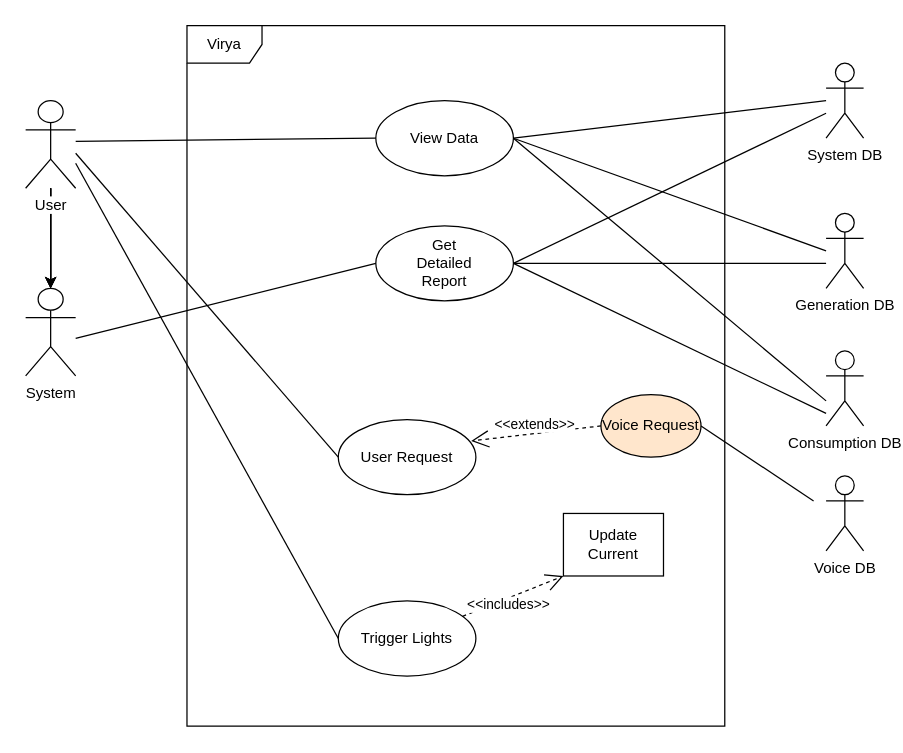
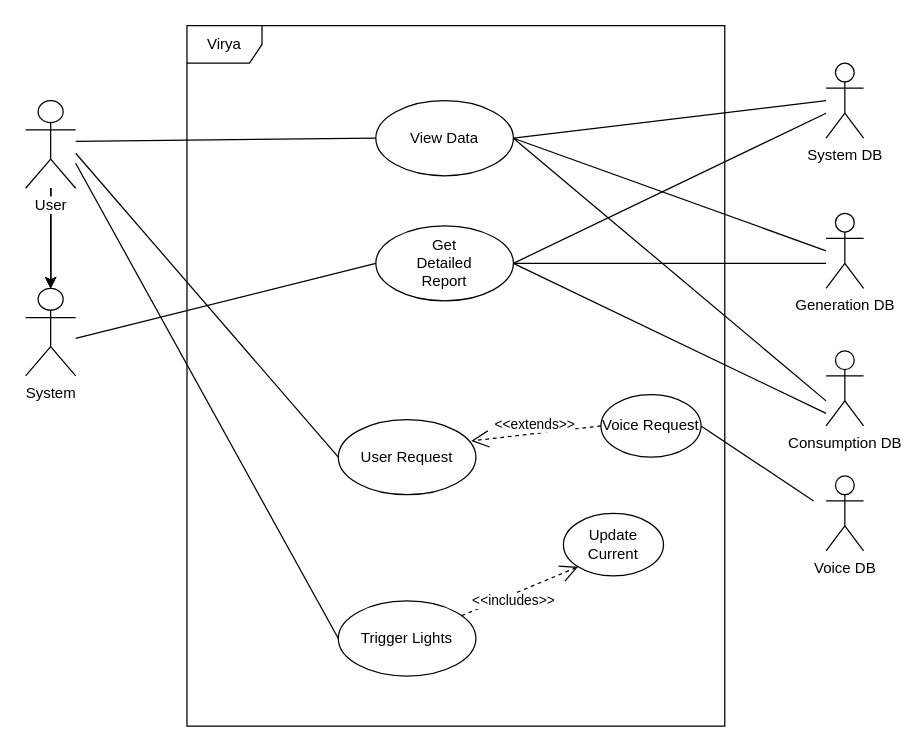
node "Voice Request": fillcolor #ffe6cc -> #ffffff
node "Update Current": shape rectangle -> ellipse
